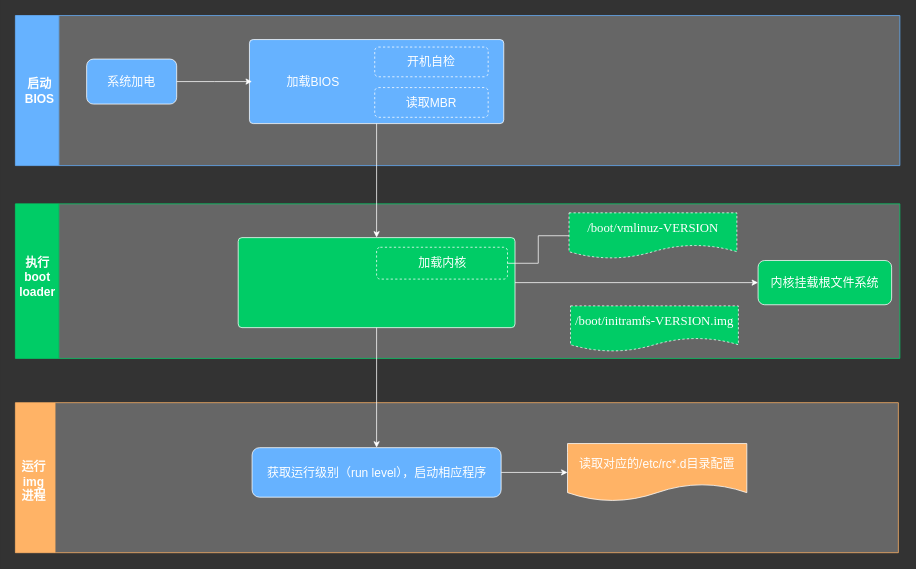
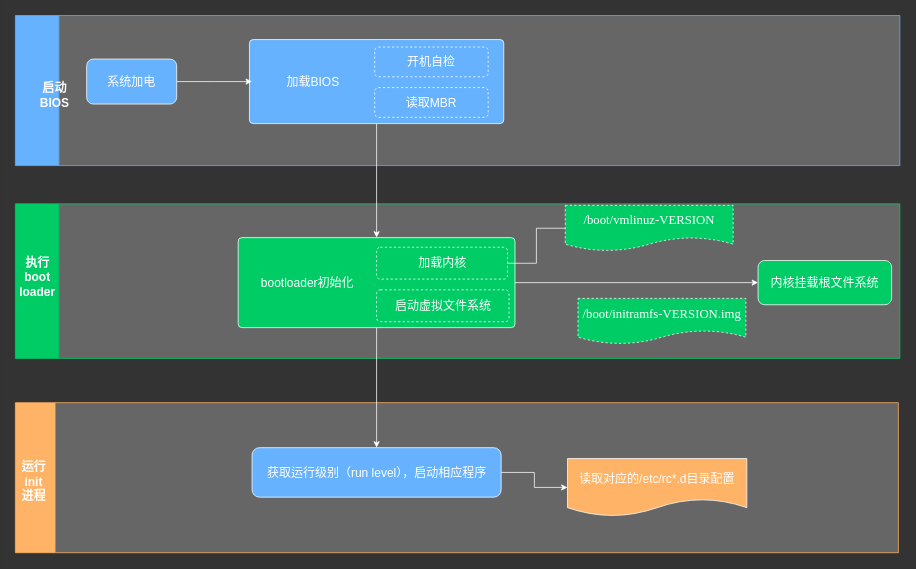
node "启动 BIOS": moved (39, 91) -> (54, 95)
node "/boot/vmlinuz-VERSION": moved (653, 235) -> (649, 228)
node "bootloader初始化": added
node "启动虚拟文件系统": added
node "/boot/initramfs-VERSION.img": moved (654, 328) -> (662, 321)
node "读取对应的/etc/rc*.d目录配置": moved (657, 472) -> (657, 487)
node "运行 img 进程": label "运行 img 进程" -> "运行 init 进程"
